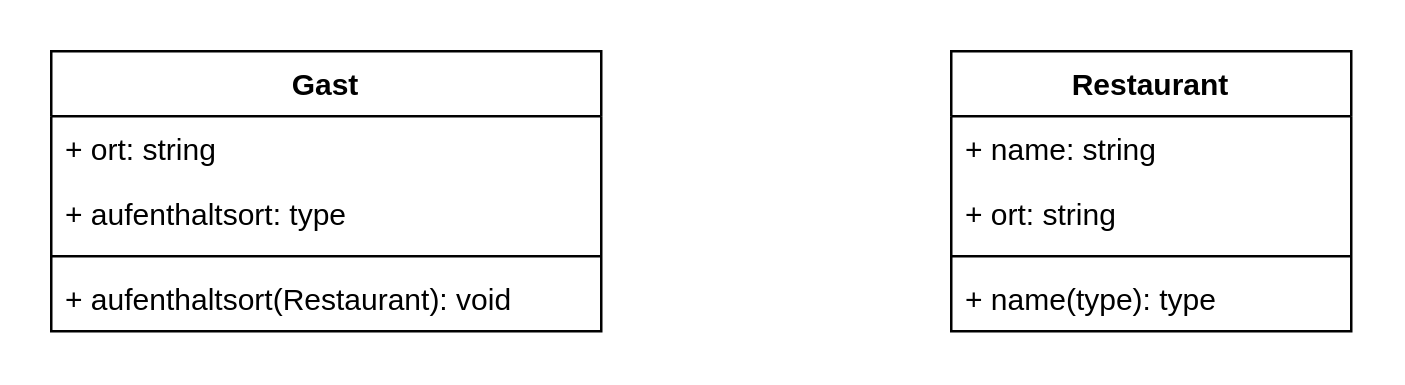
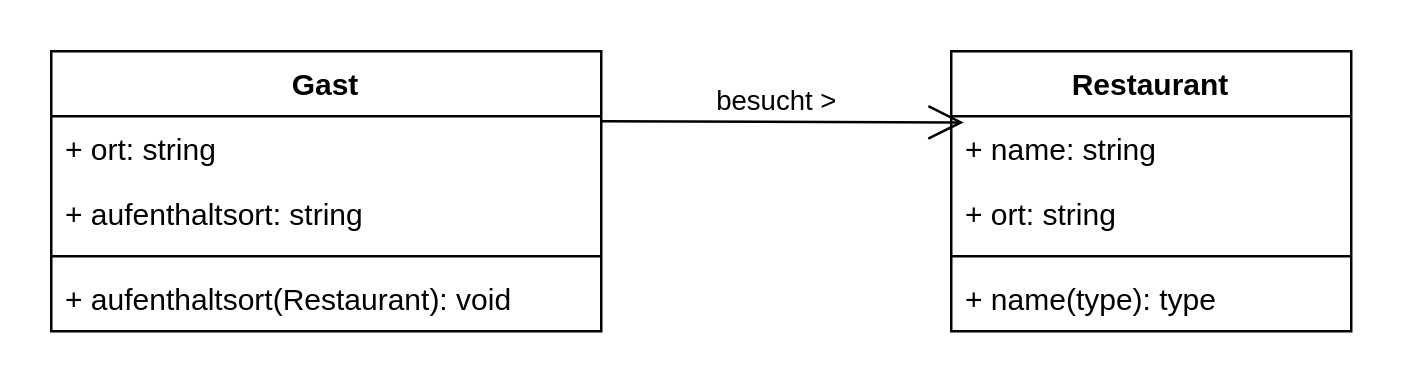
edge "Gast" -> "+ name: string": added, label "besucht >"
node "+ aufenthaltsort: type": label "+ aufenthaltsort: type" -> "+ aufenthaltsort: string"
